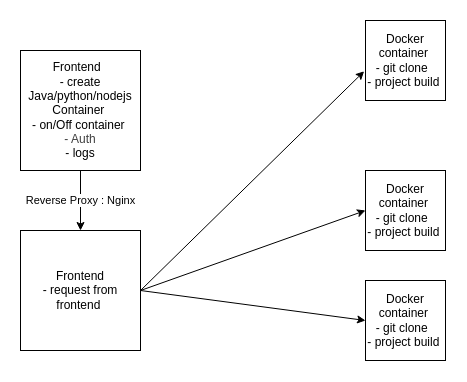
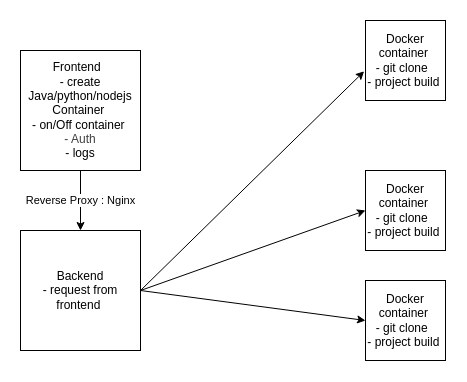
node "Frontend - request from frontend": label "Frontend - request from frontend" -> "Backend - request from frontend"
